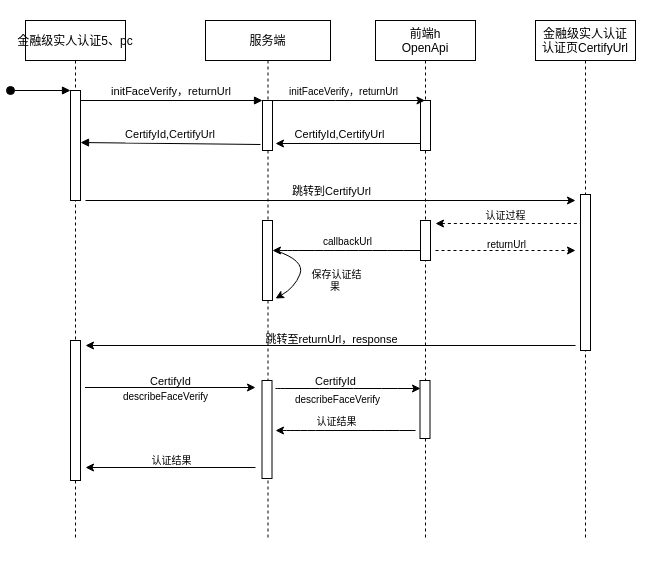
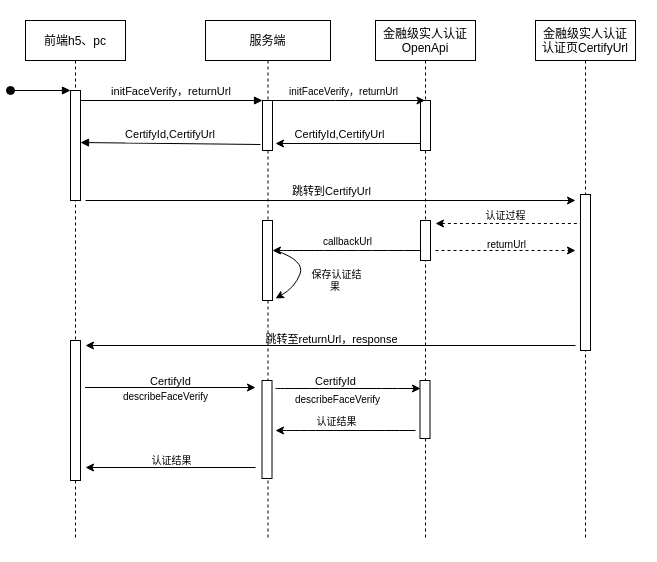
node "前端h OpenApi": label "前端h OpenApi" -> "金融级实人认证 OpenApi"
node "金融级实人认证5、pc": label "金融级实人认证5、pc" -> "前端h5、pc"
